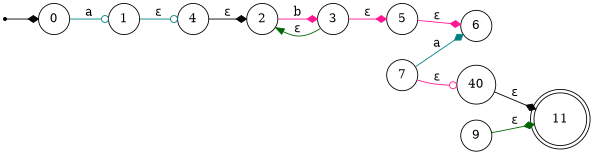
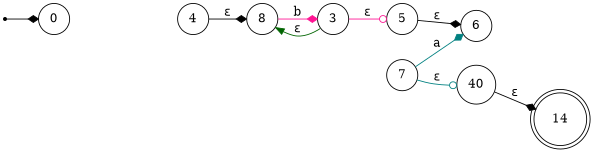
node "1": removed
node "2": label "2" -> "8"
edge "3" -> "5": arrowhead diamond -> odot
edge "5" -> "6": color deeppink -> black
edge "7" -> "40": color deeppink -> teal
node "11": label "11" -> "14"
node "9": removed
